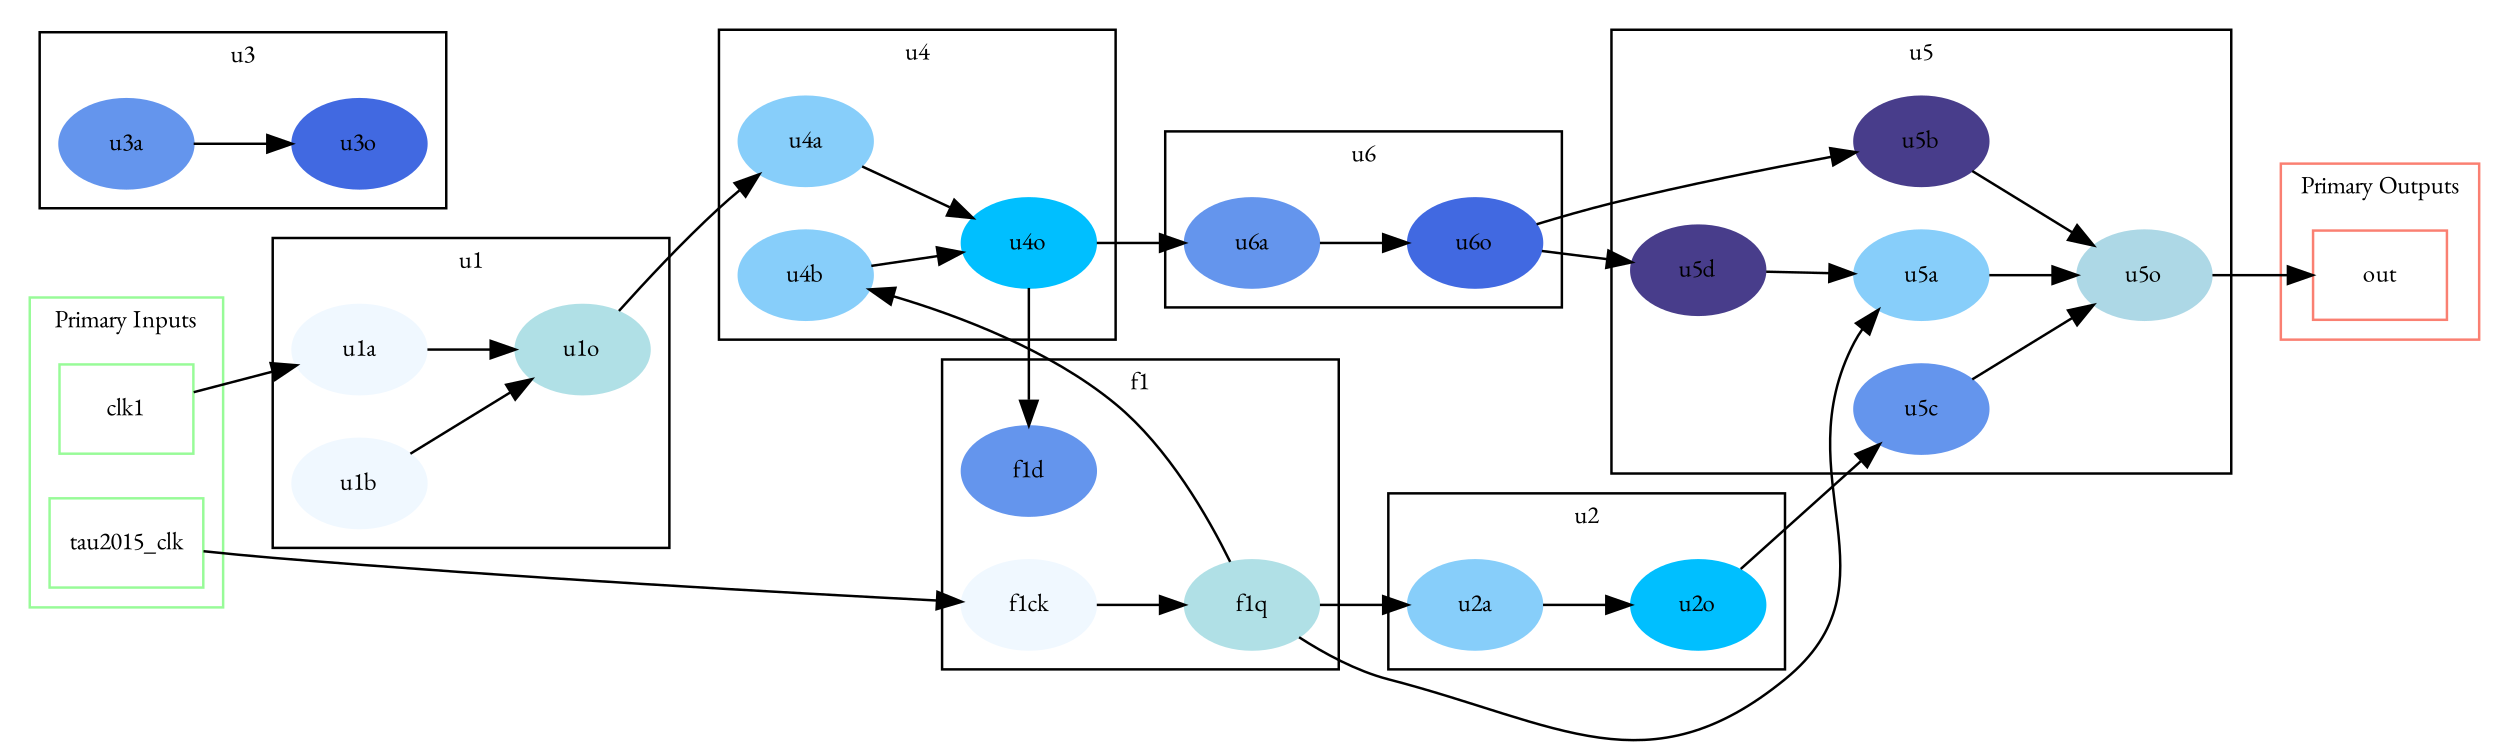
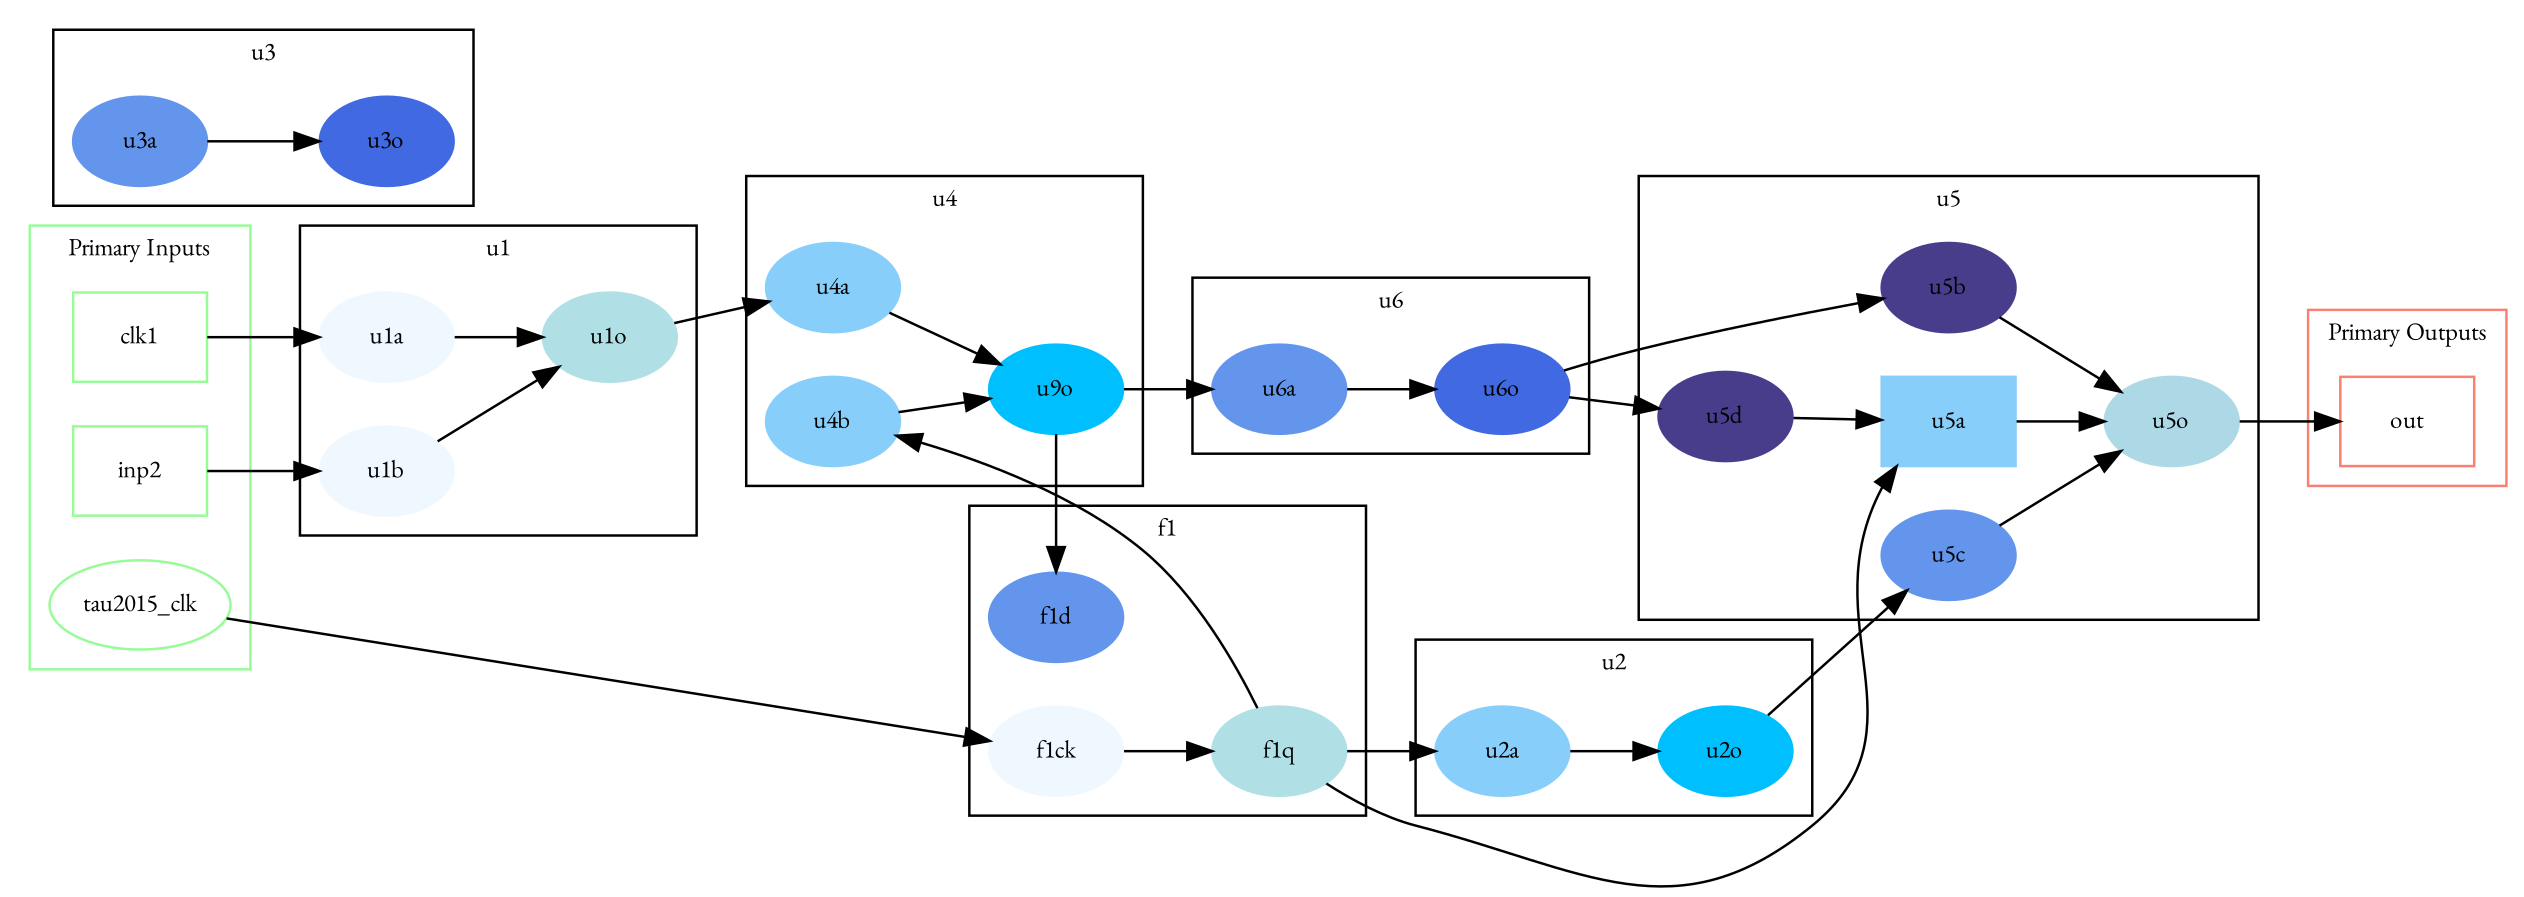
node "u4o": label "u4o" -> "u9o"
node "u5a": shape ellipse -> box
node "inp2": added
node "tau2015_clk": shape box -> ellipse
